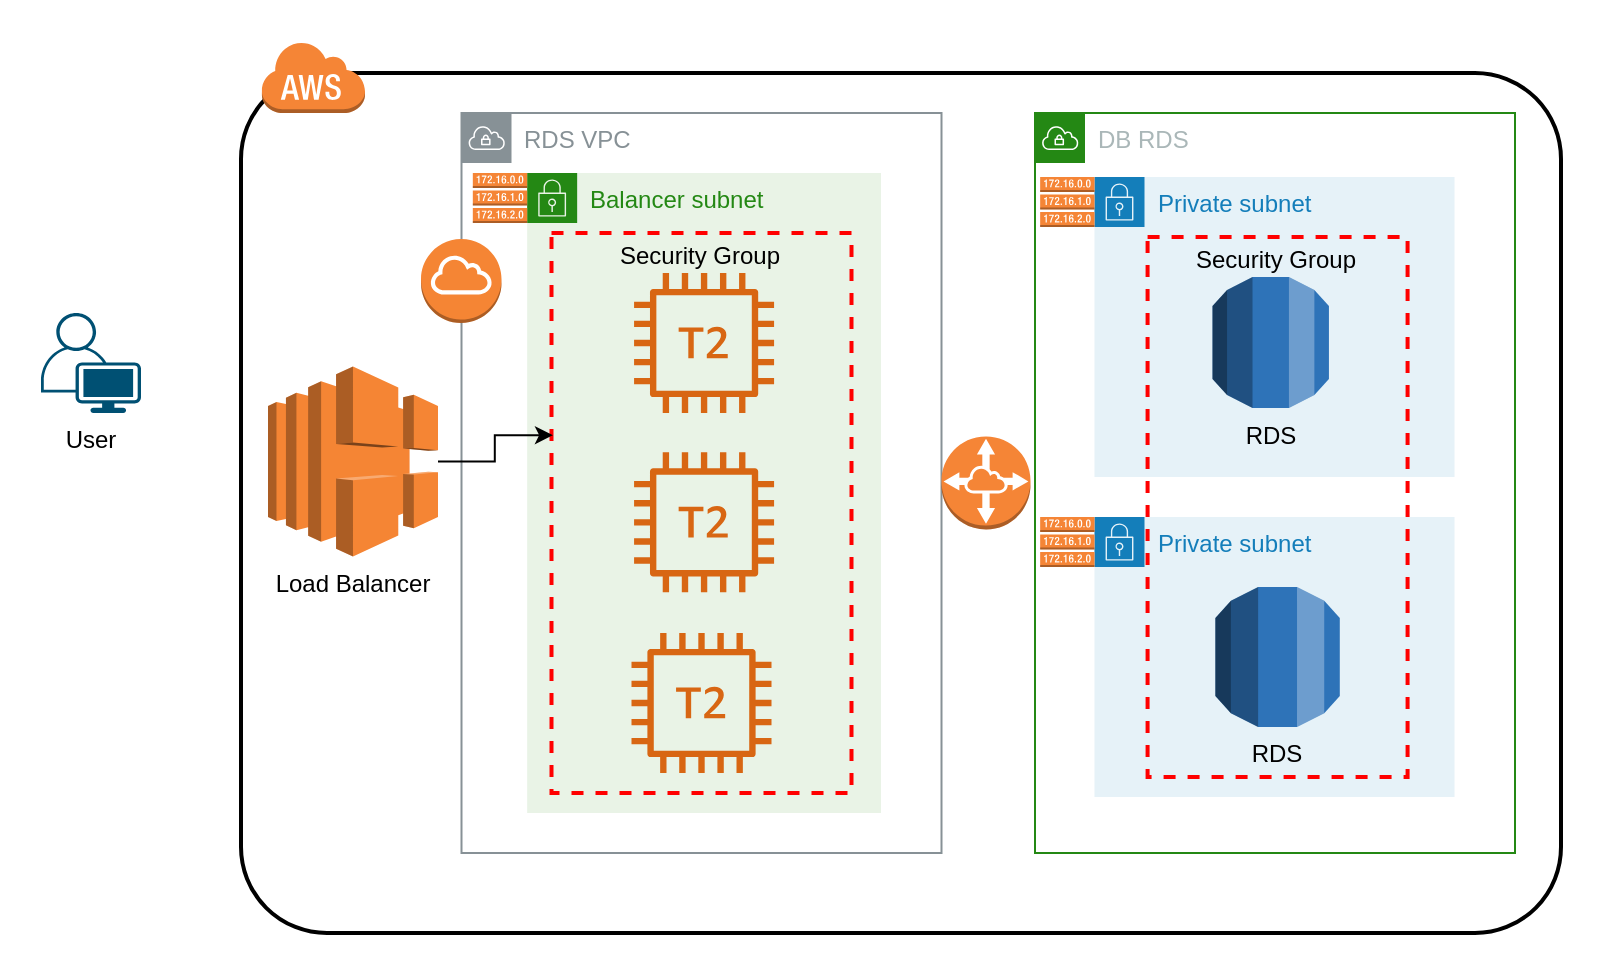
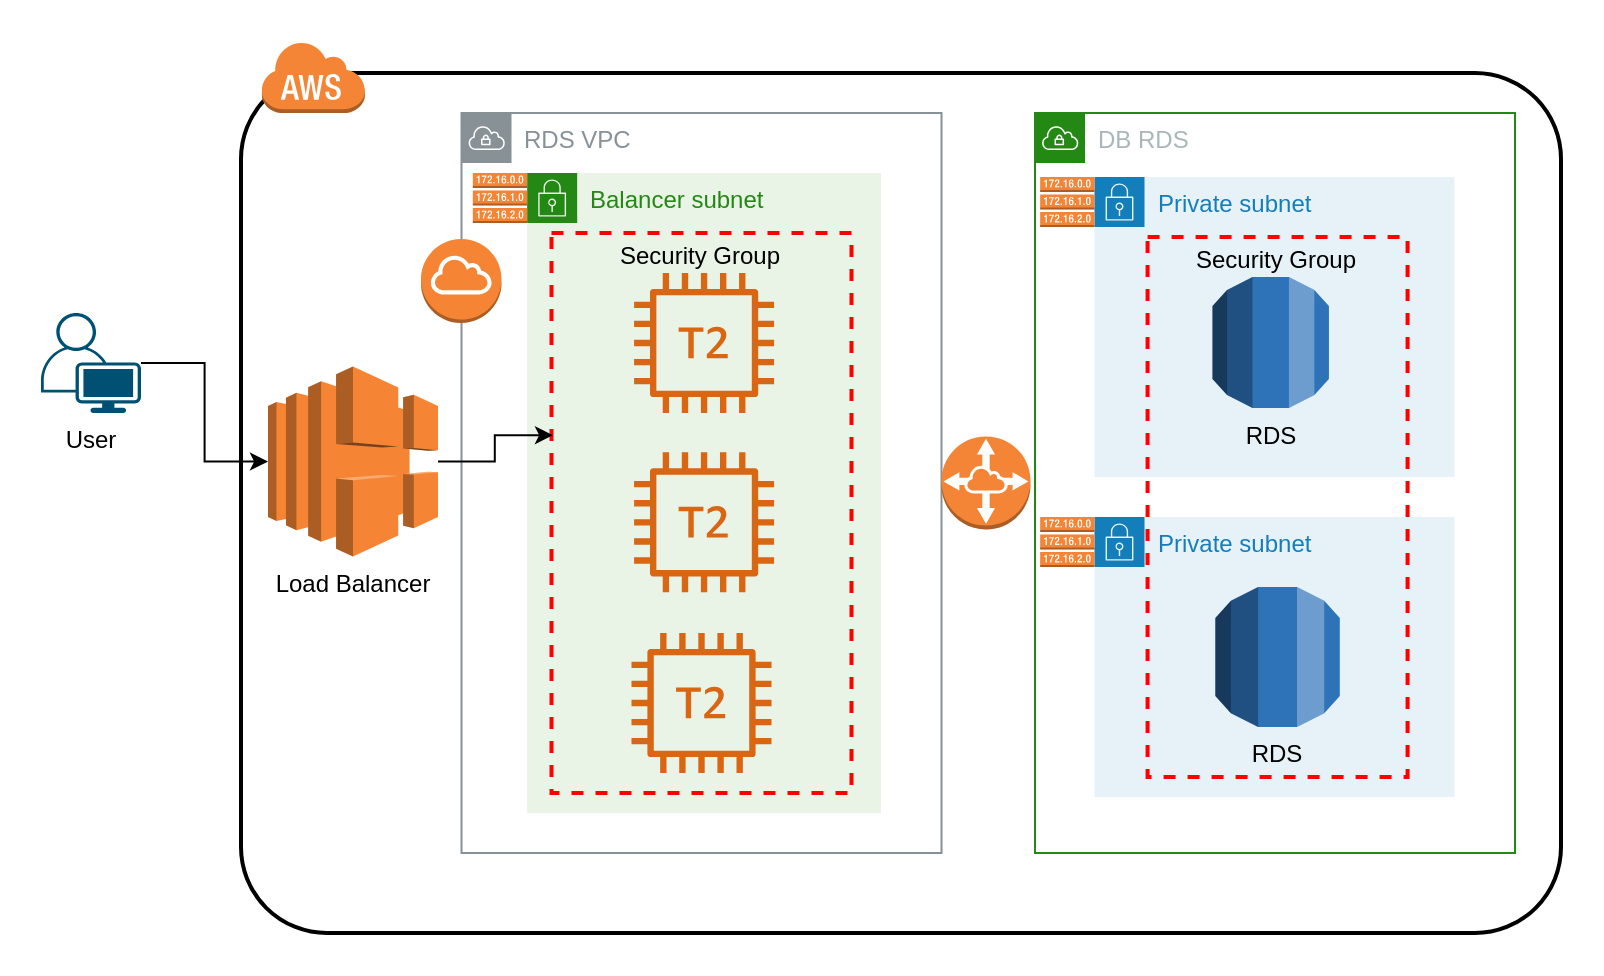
edge "User" -> "Load Balancer": added
